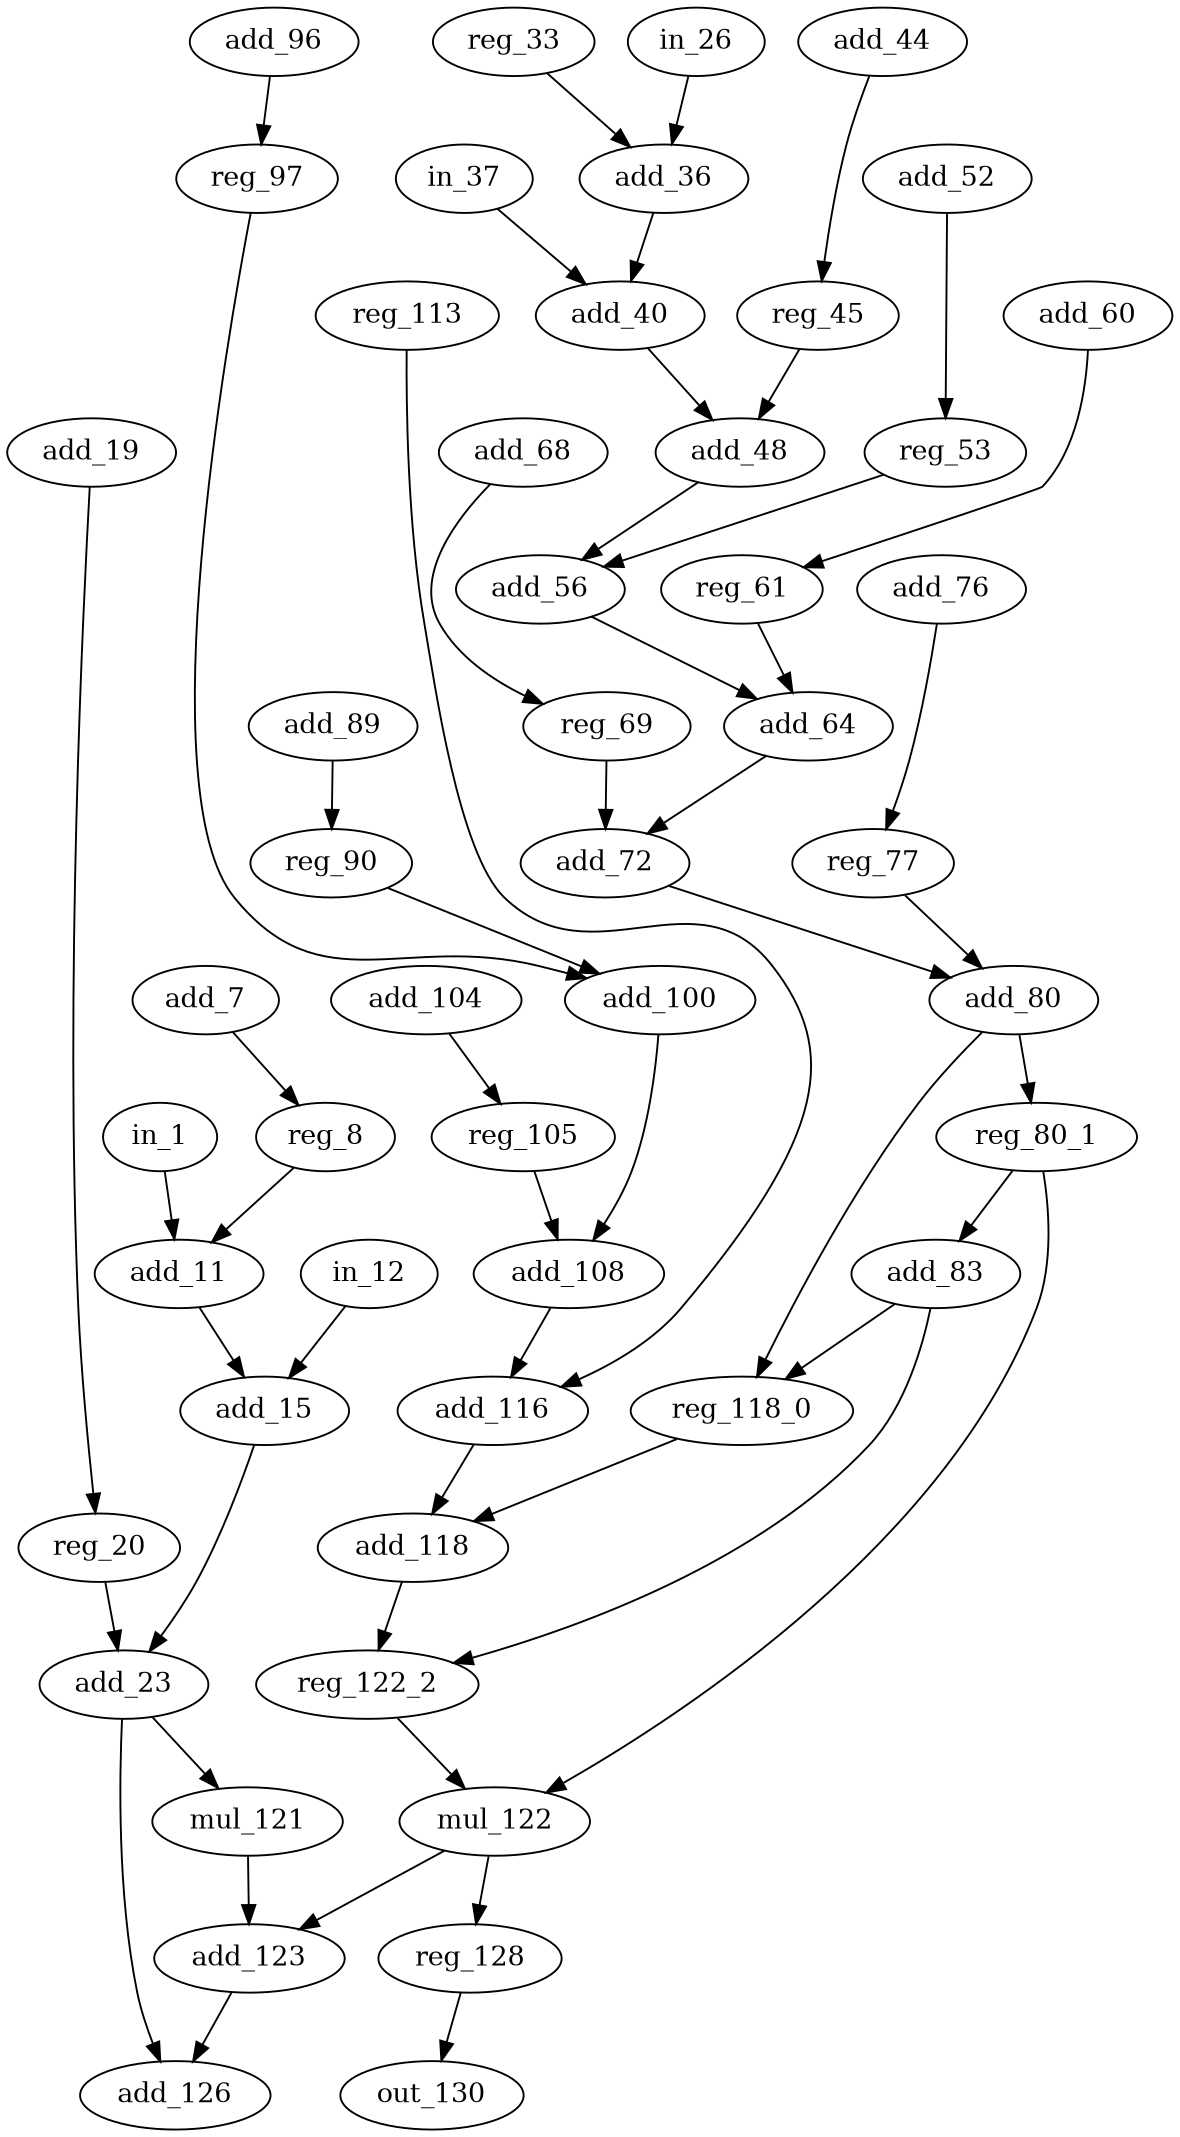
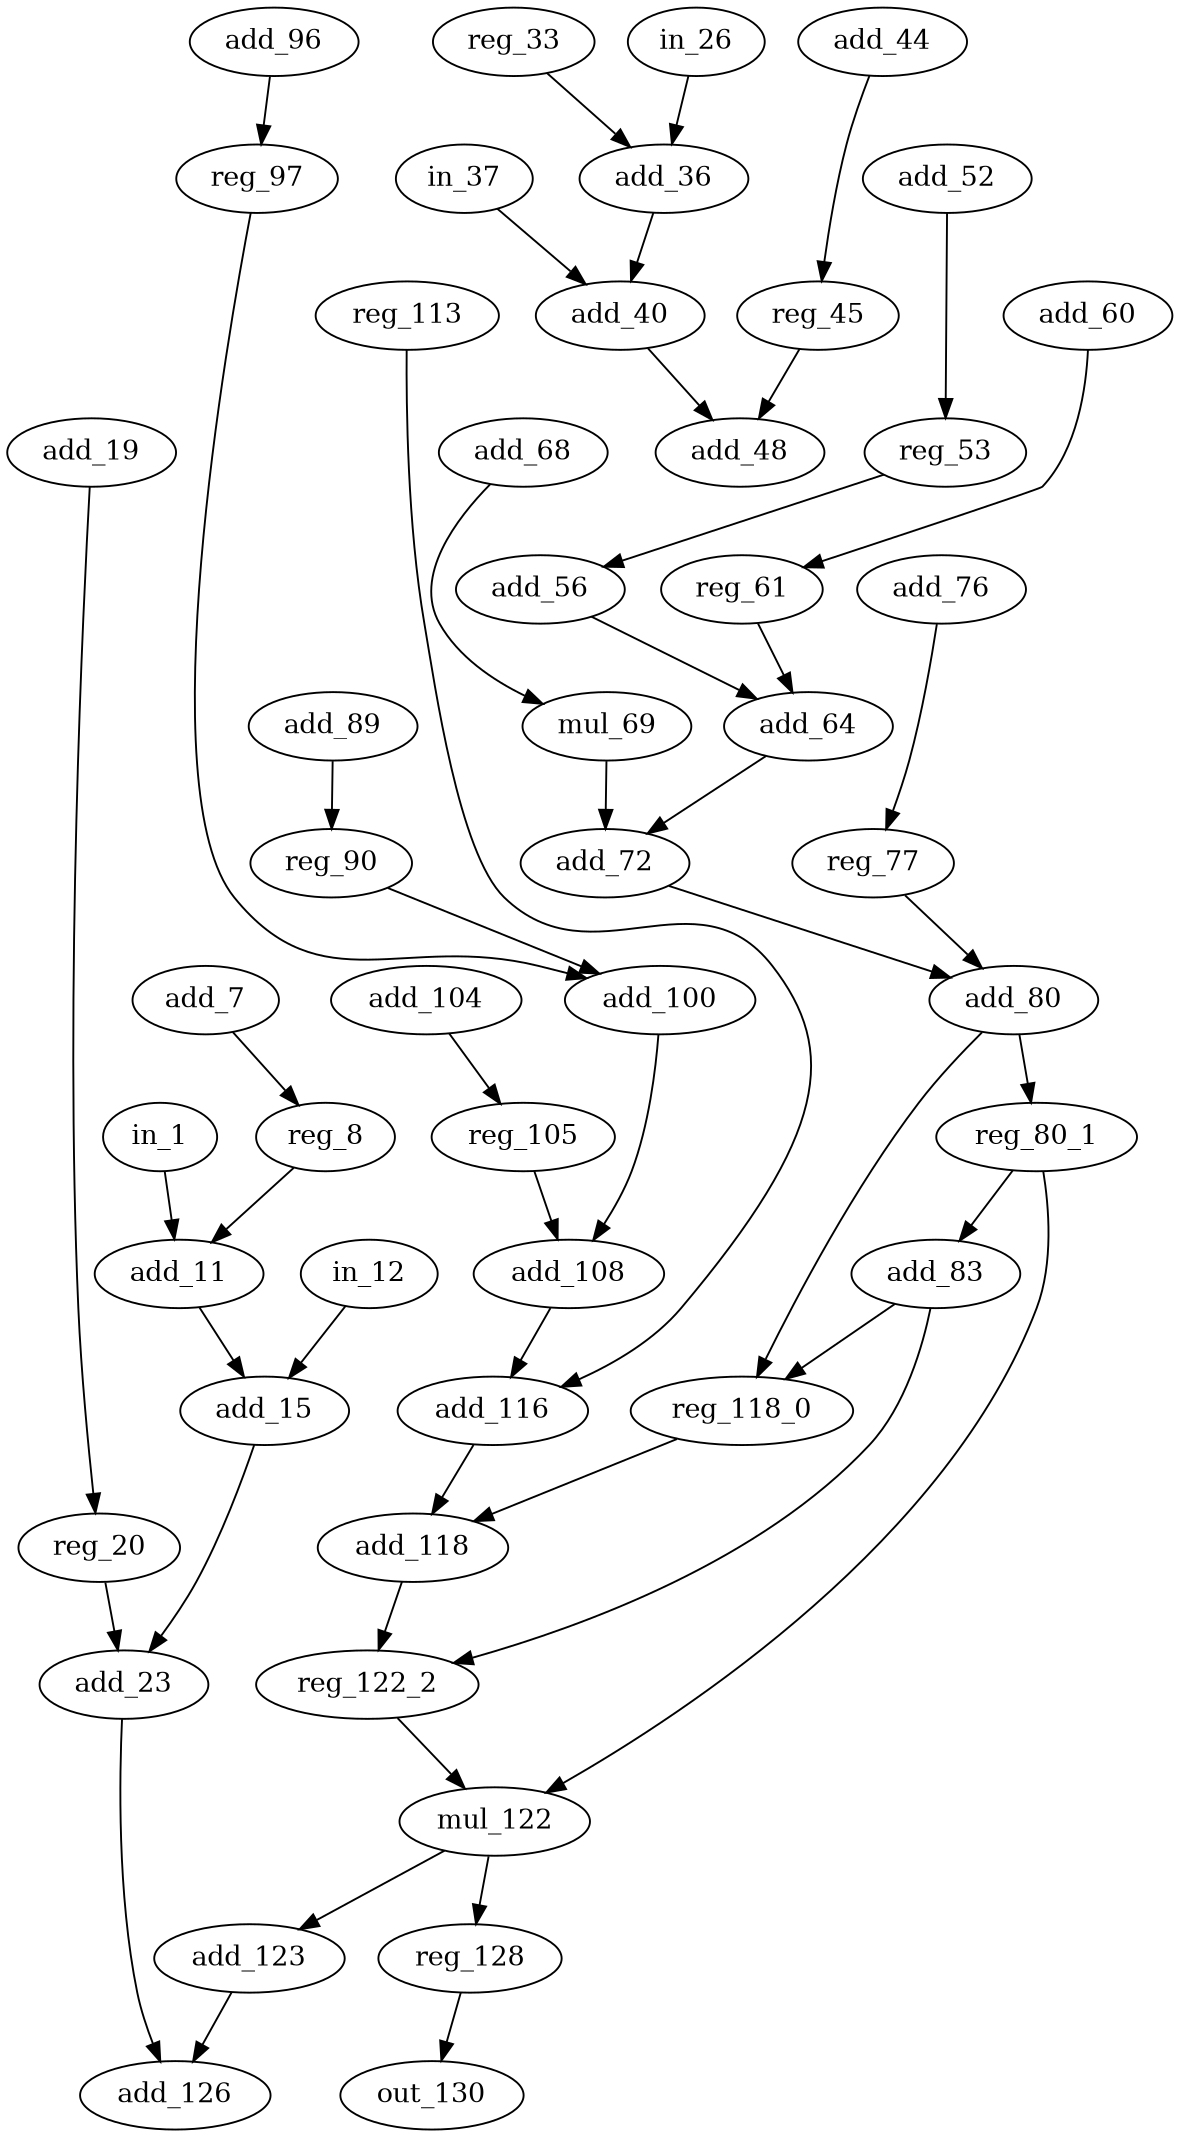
edge "add_48" -> "add_56": removed
node "reg_69": label "reg_69" -> "mul_69"
node "mul_121": removed
